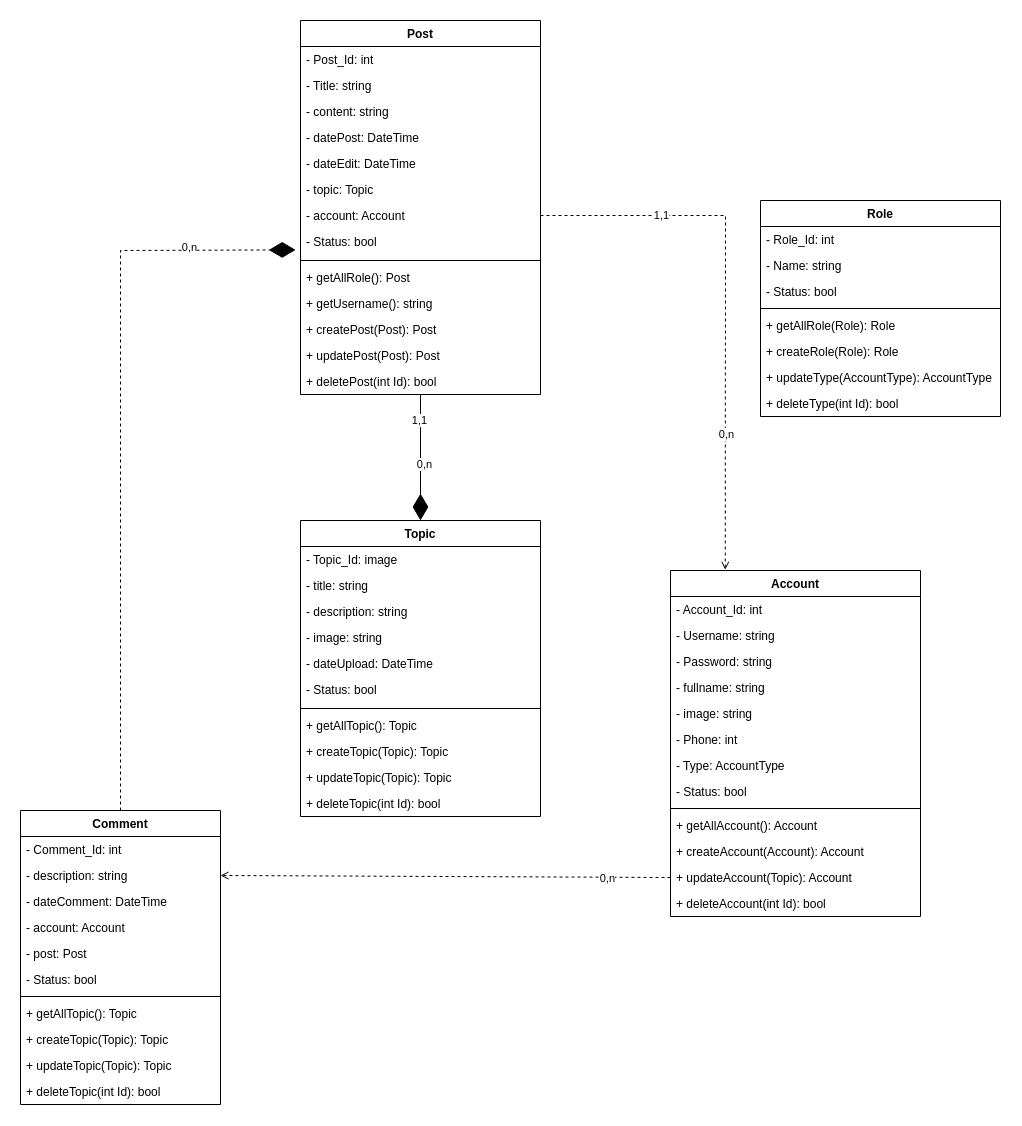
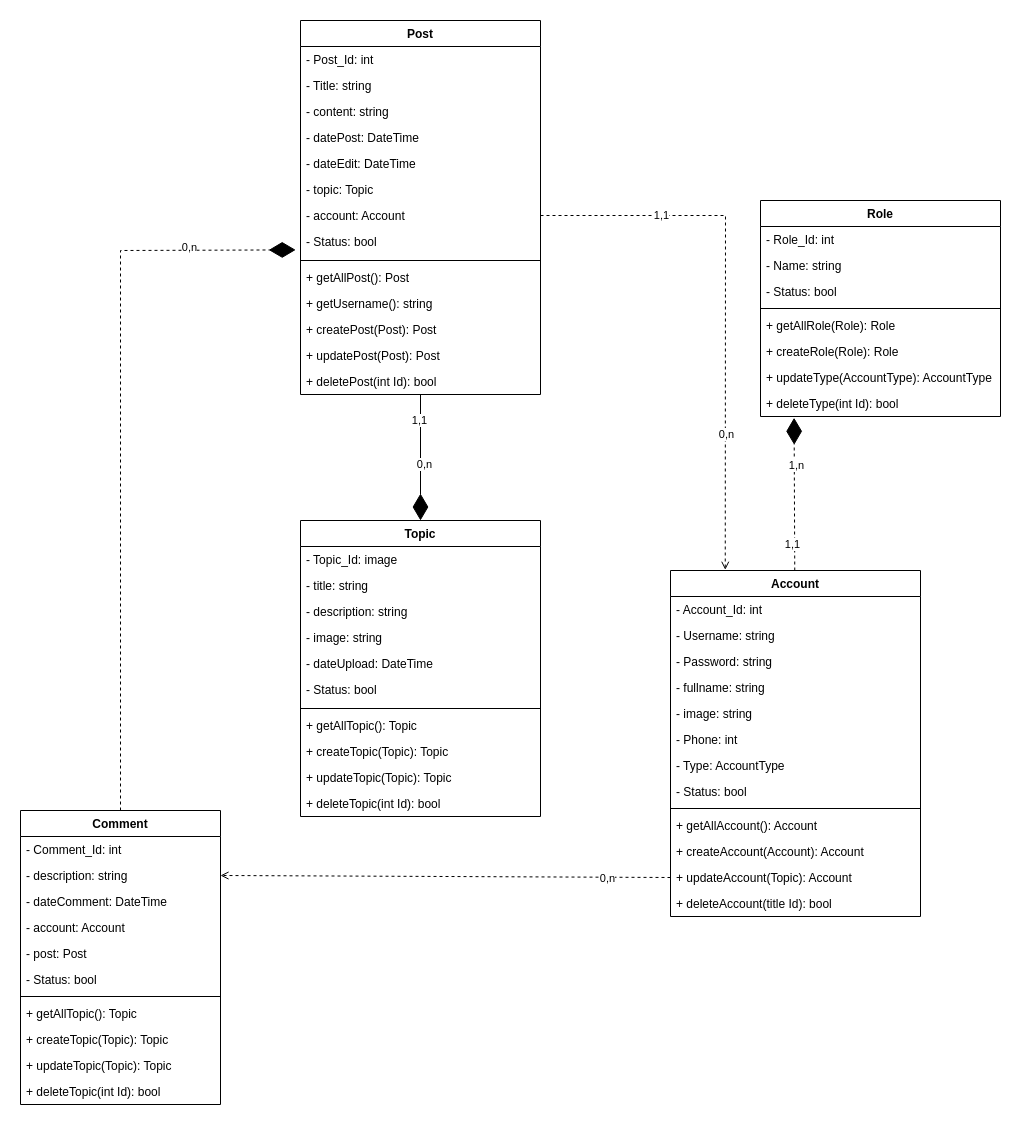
node "+ getAllRole(): Post": label "+ getAllRole(): Post" -> "+ getAllPost(): Post"
edge "Account" -> "+ deleteType(int Id): bool": added, labels "1,n", "1,1"
node "+ deleteAccount(int Id): bool": label "+ deleteAccount(int Id): bool" -> "+ deleteAccount(title Id): bool"
